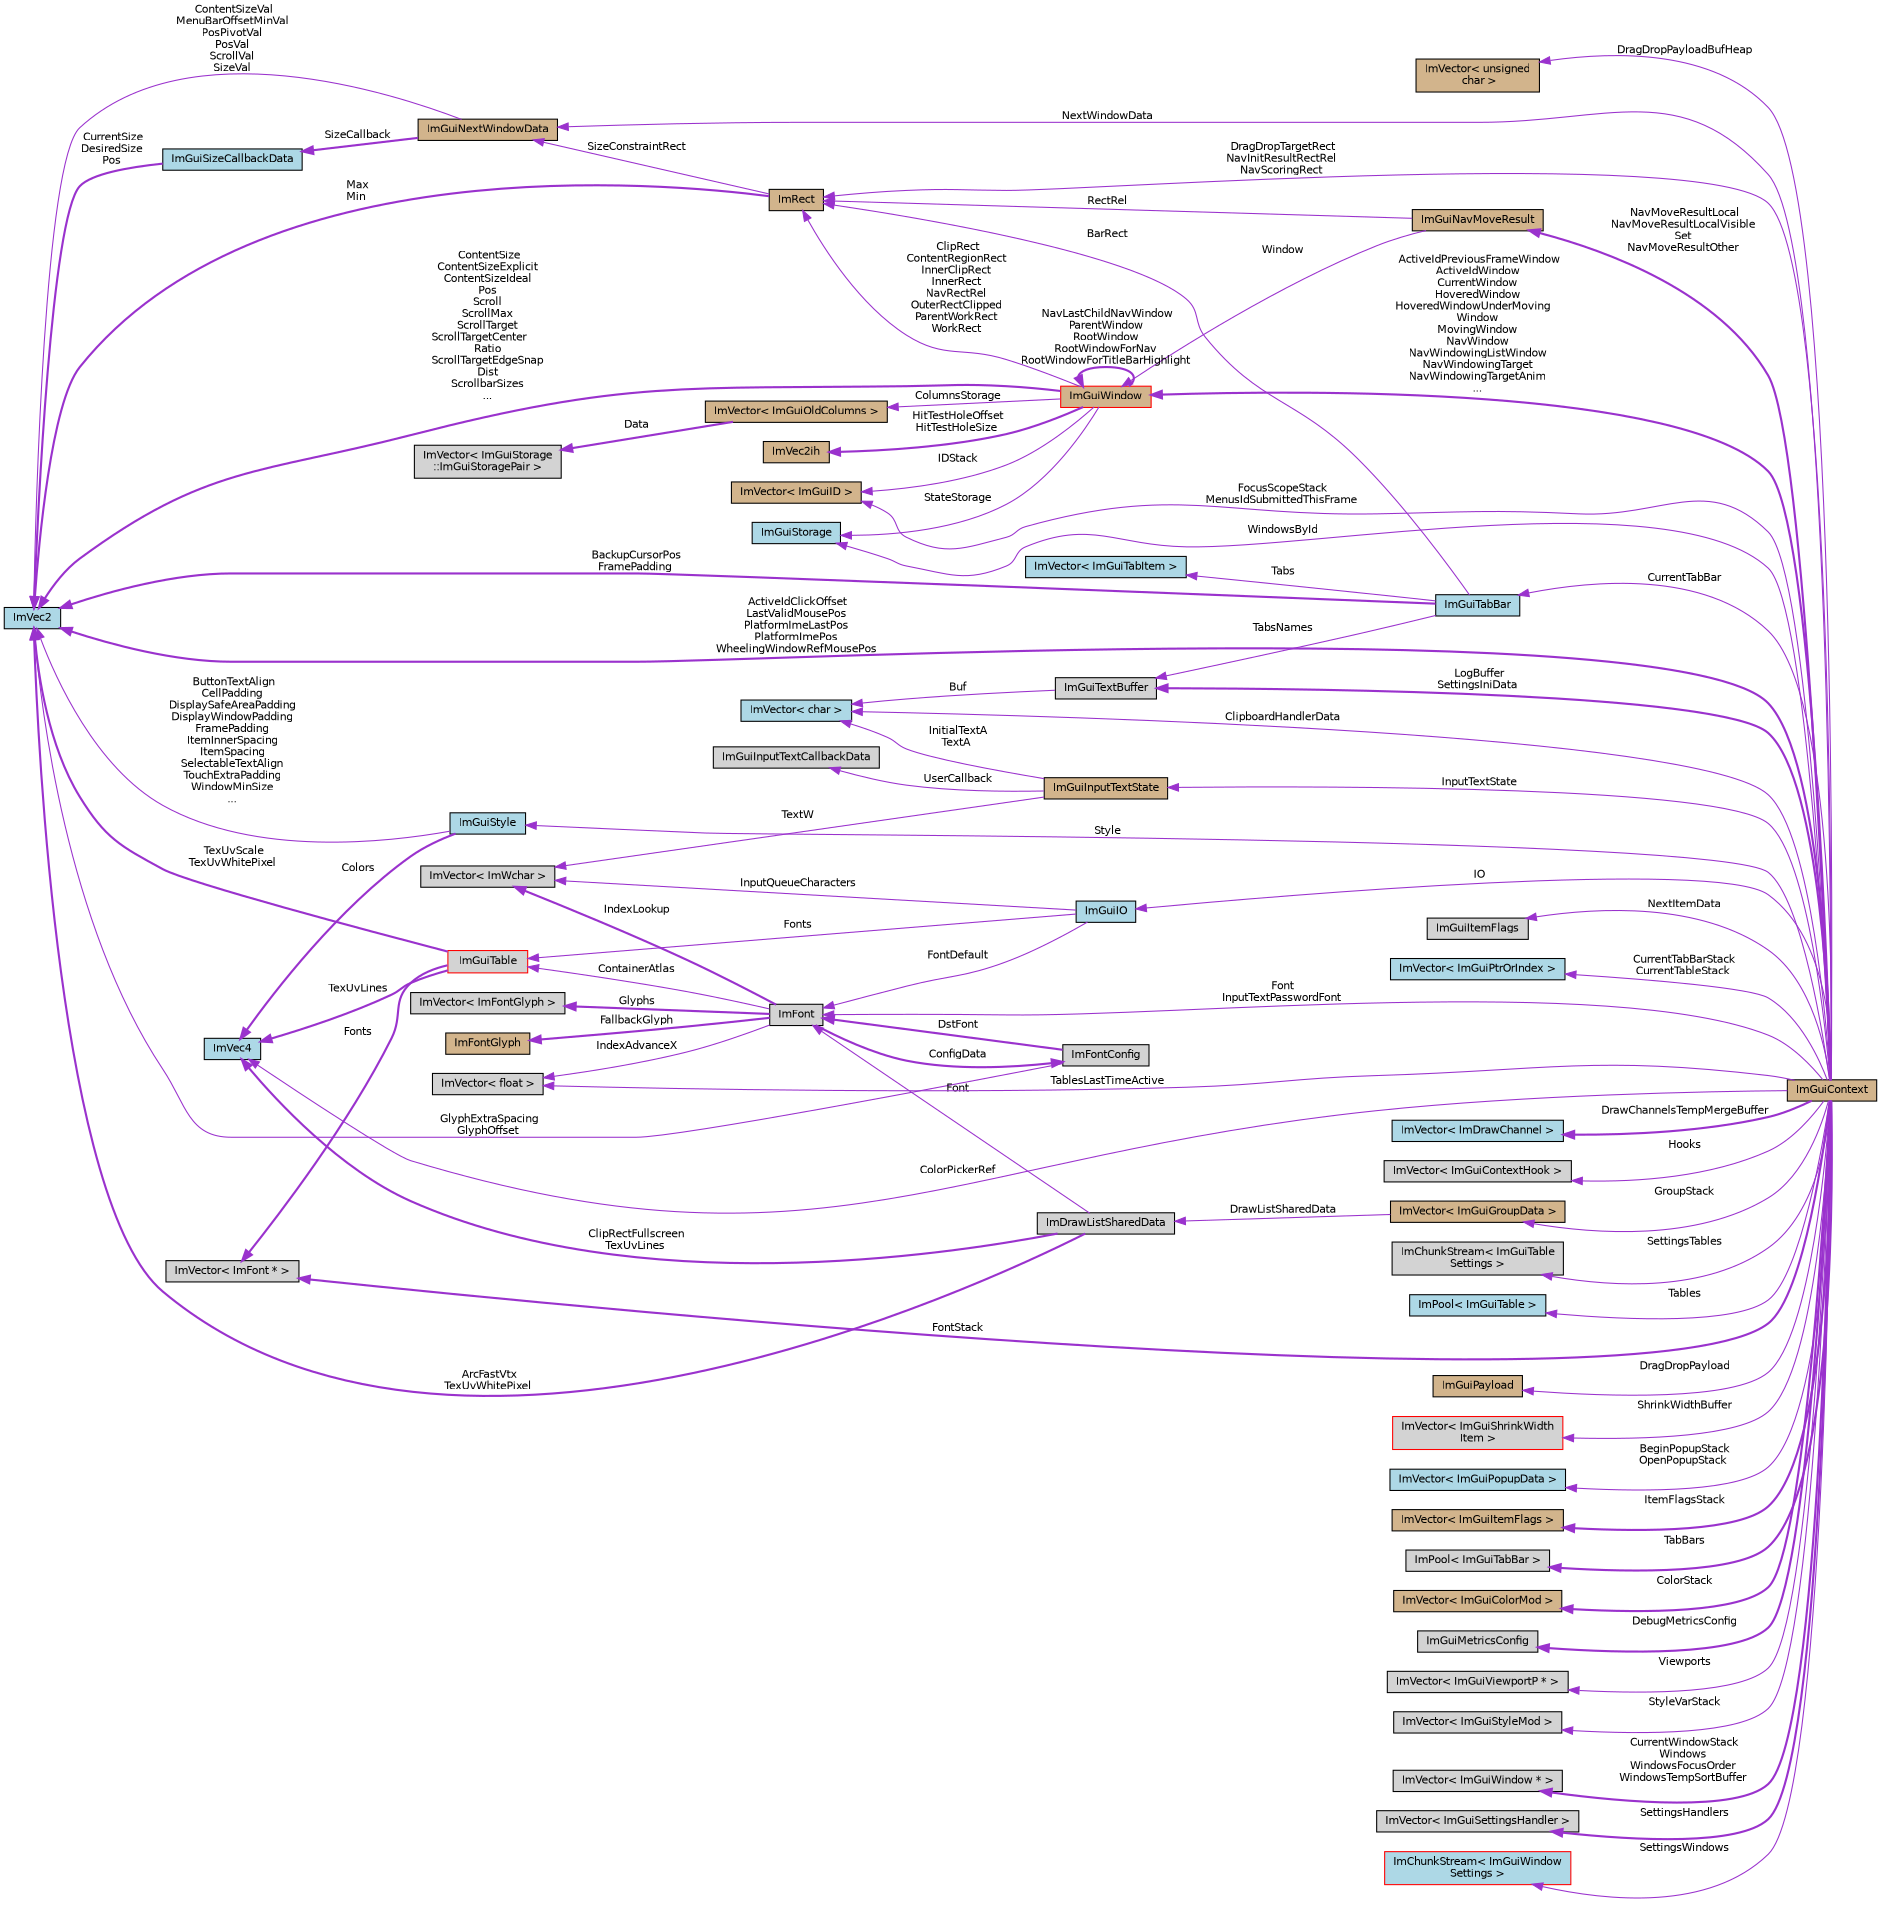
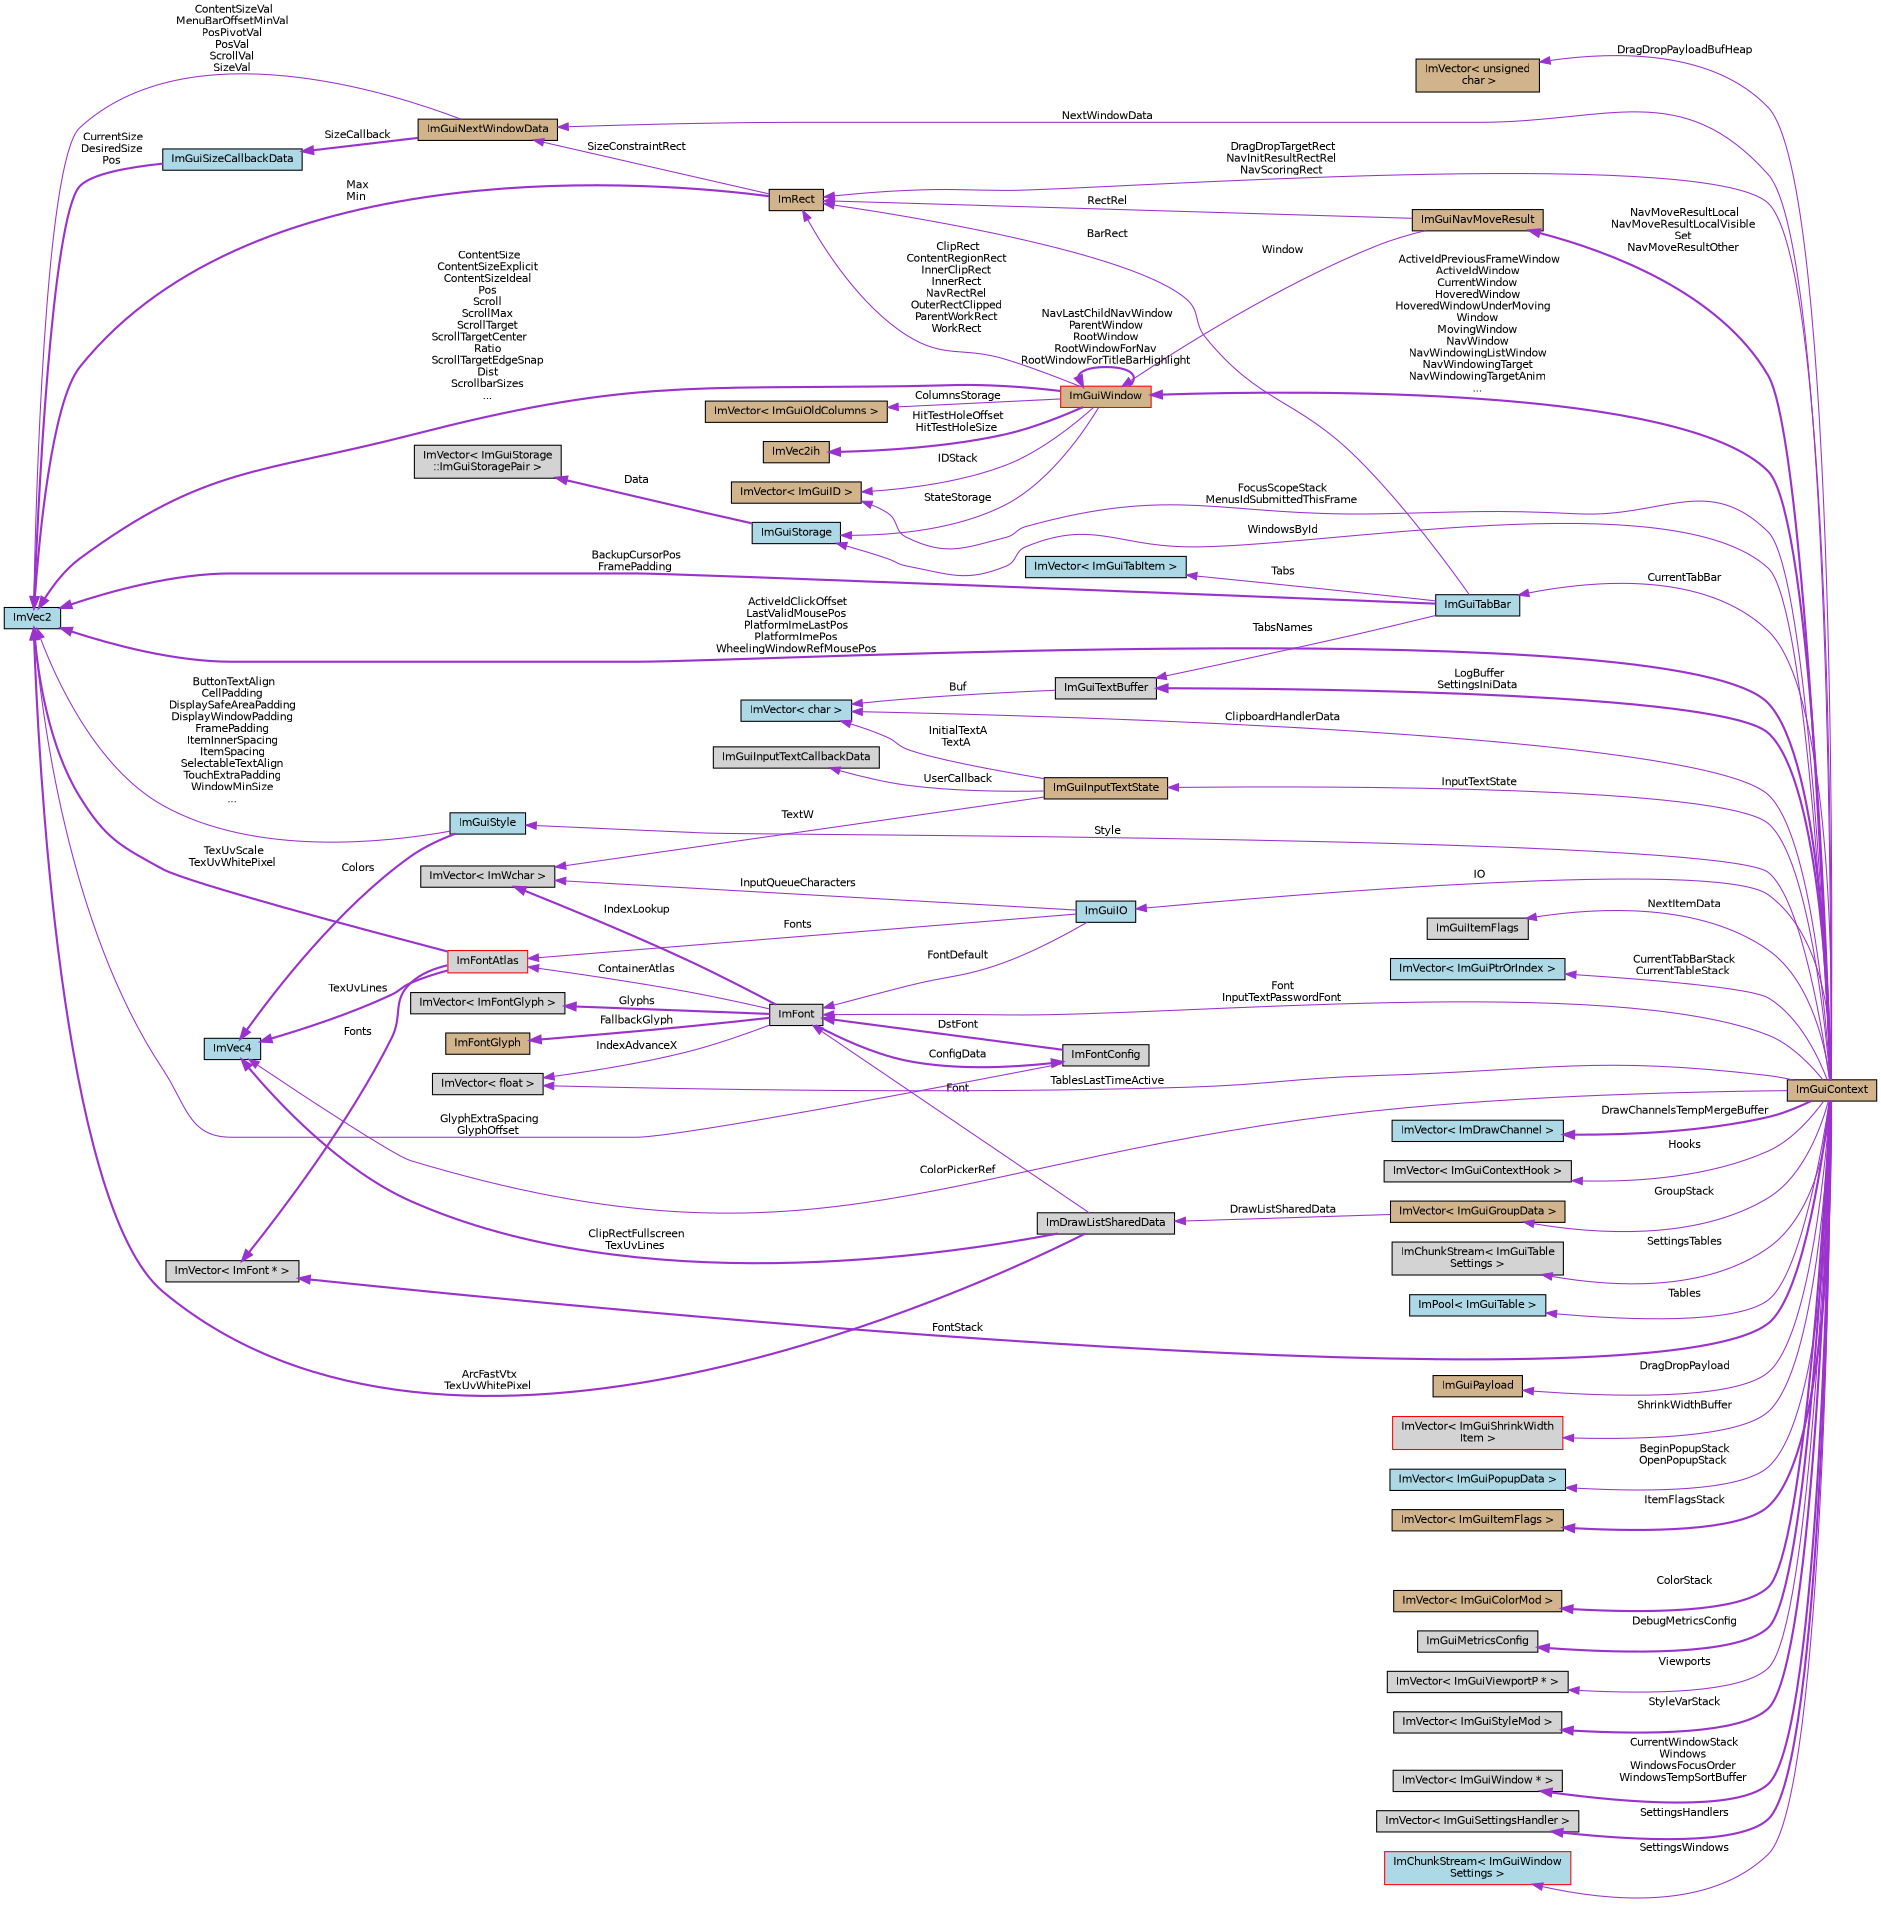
edge "ImVector< ImGuiOldColumns >" -> "ImVector< ImGuiStorage ::ImGuiStoragePair >": now "ImGuiStorage" -> "ImVector< ImGuiStorage ::ImGuiStoragePair >"
node "ImGuiTable": label "ImGuiTable" -> "ImFontAtlas"
node "ImPool< ImGuiTabBar >": removed
edge "ImGuiContext" -> "ImVector< ImGuiStyleMod >": style solid -> bold
